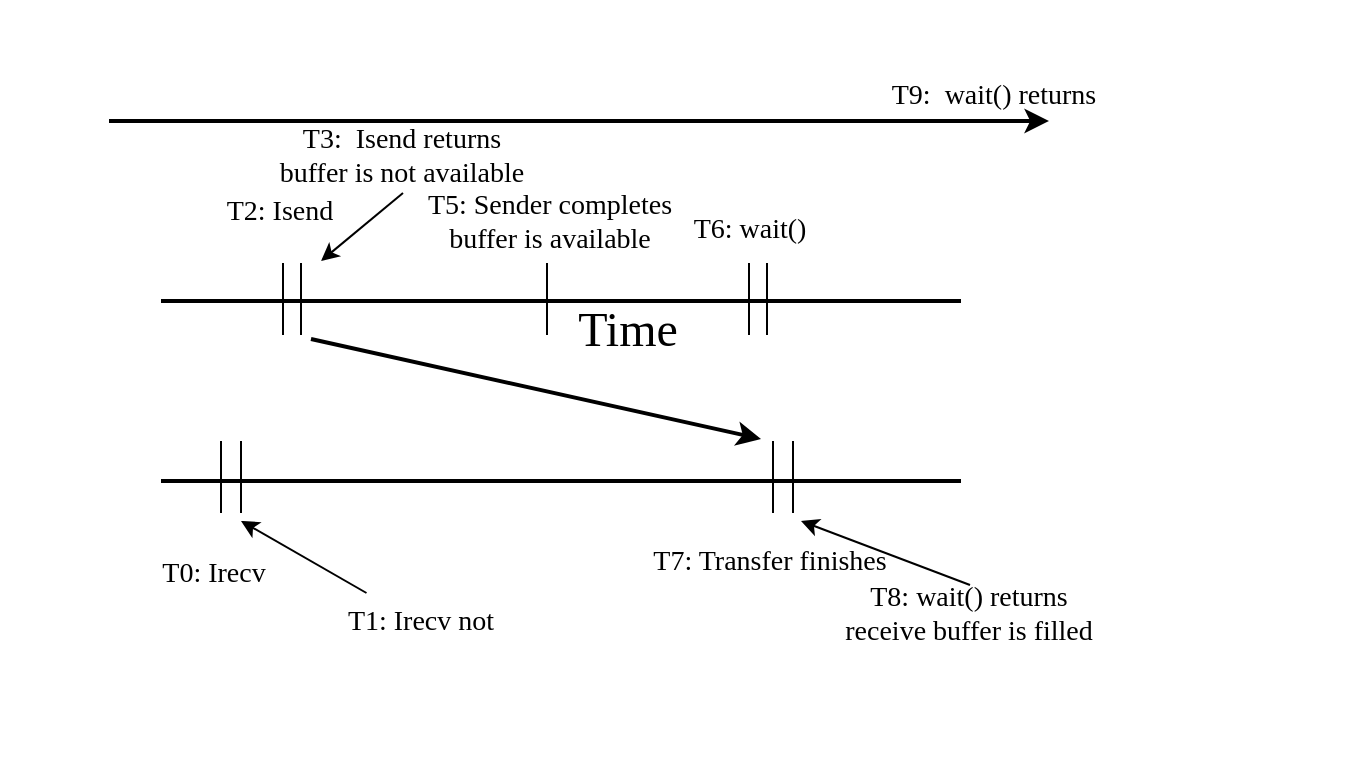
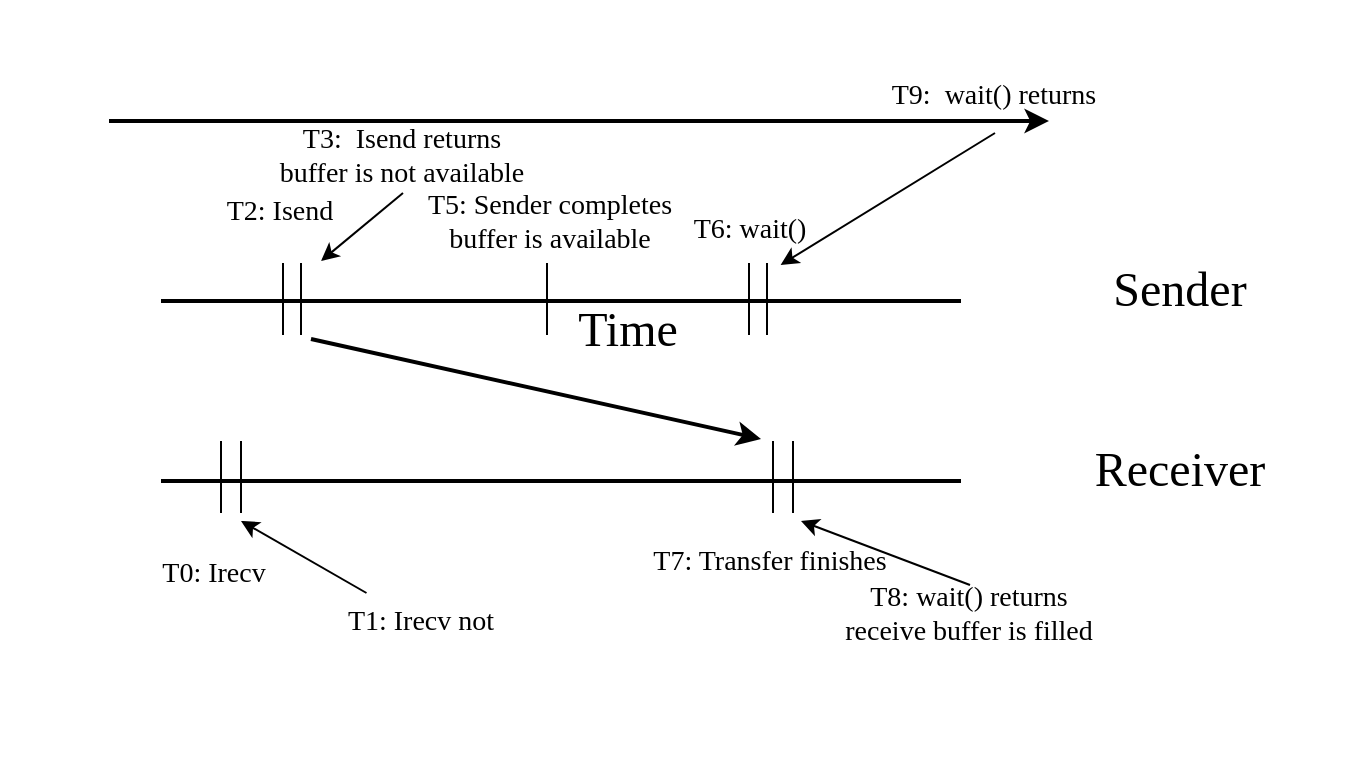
edge "T9: wait() returns" -> "T6: wait()": added
node "Sender": added
node "Receiver": added
